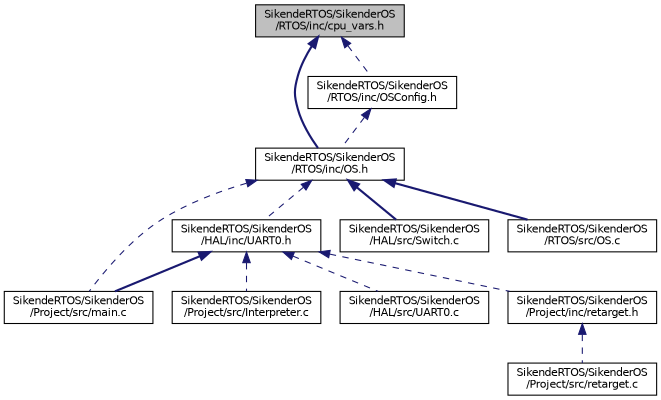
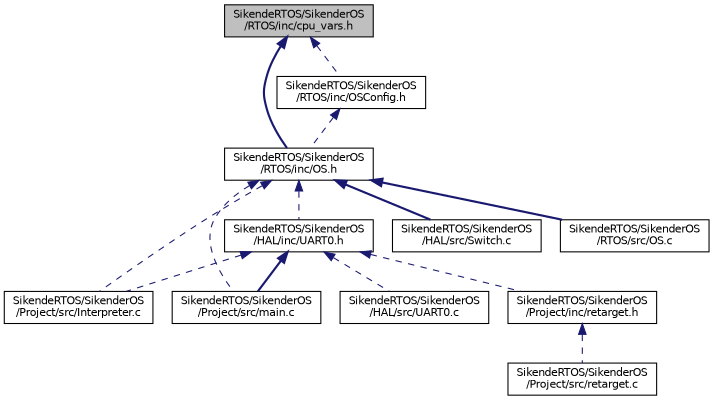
edge "SikendeRTOS/SikenderOS /Project/src/Interpreter.c" -> "SikendeRTOS/SikenderOS /RTOS/inc/OS.h": added
